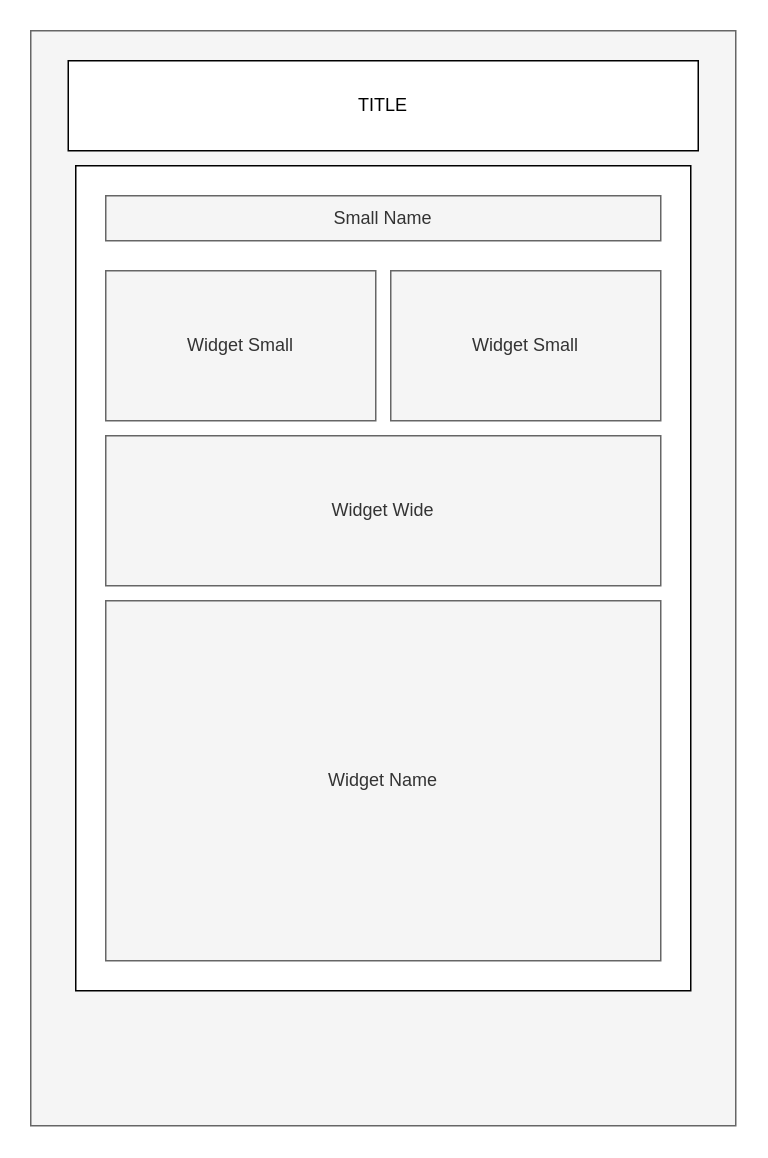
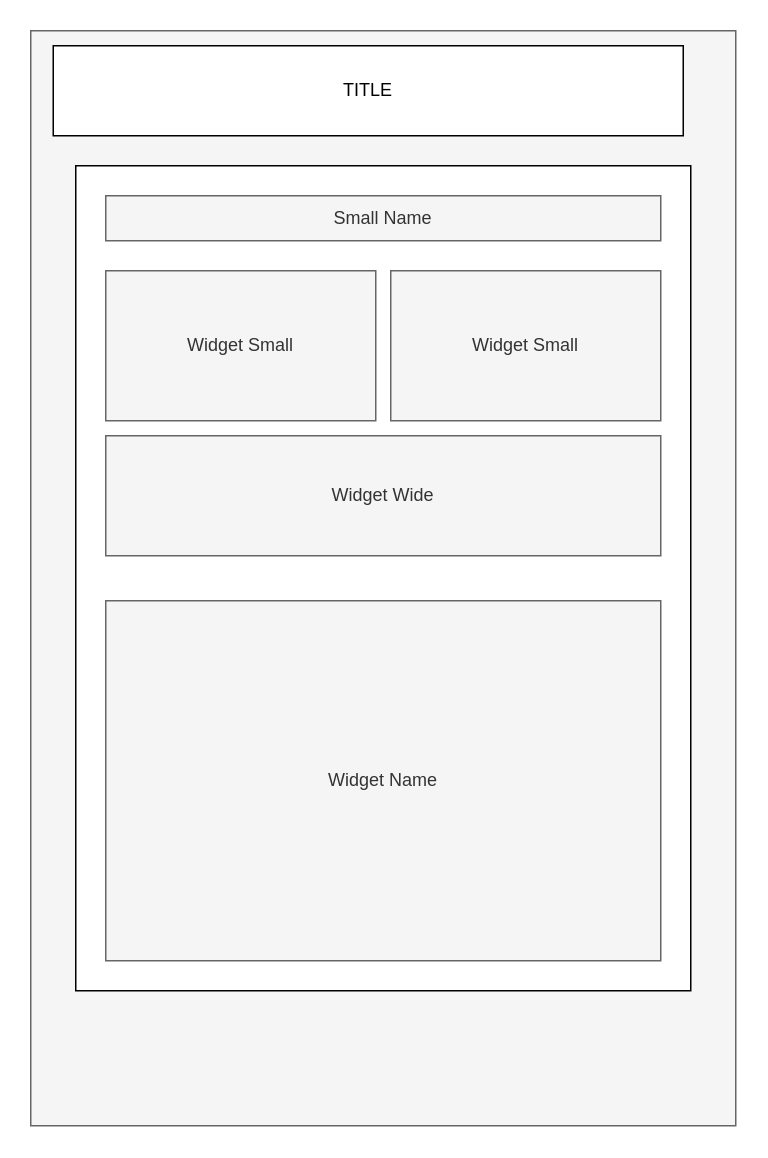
node "TITLE": moved (383, 106) -> (368, 91)
node "Widget Wide": size 555x150 -> 555x120
